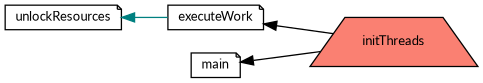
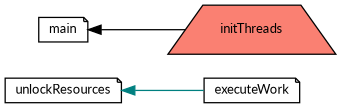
edge "initThreads" -> "executeWork": removed
